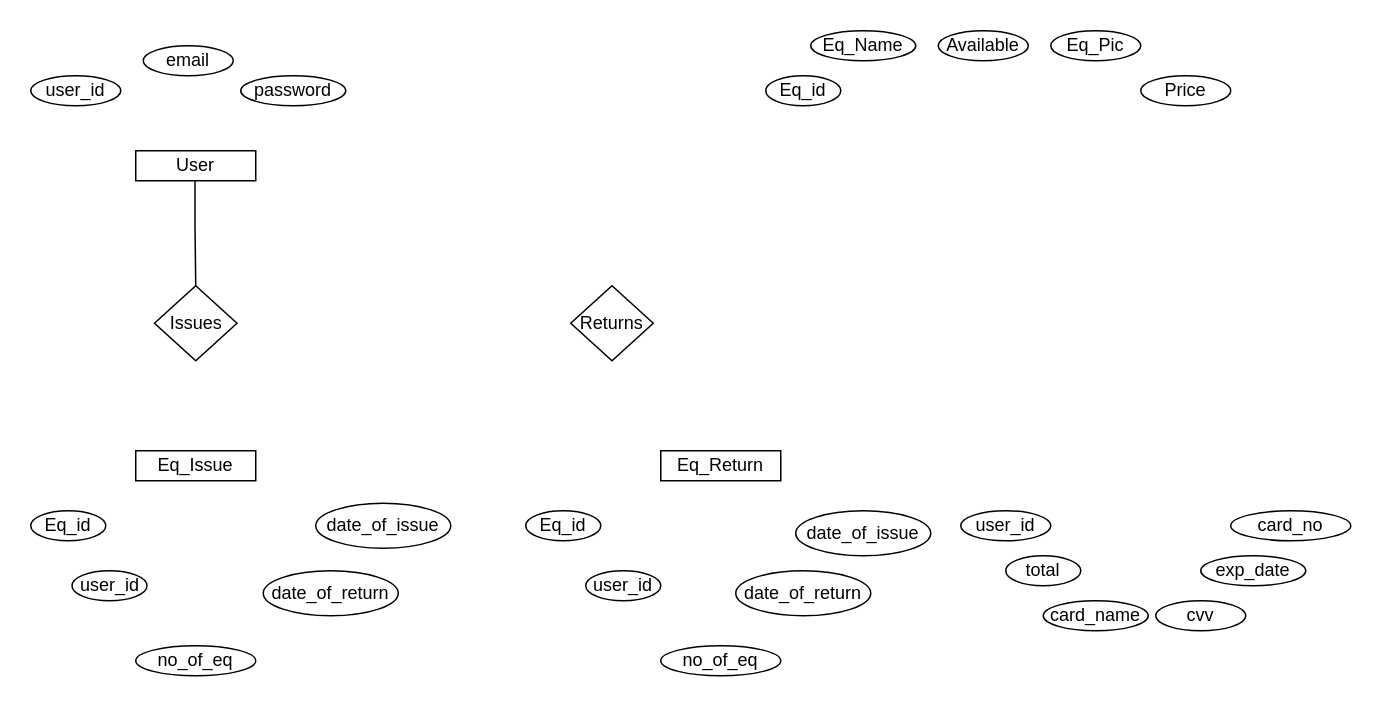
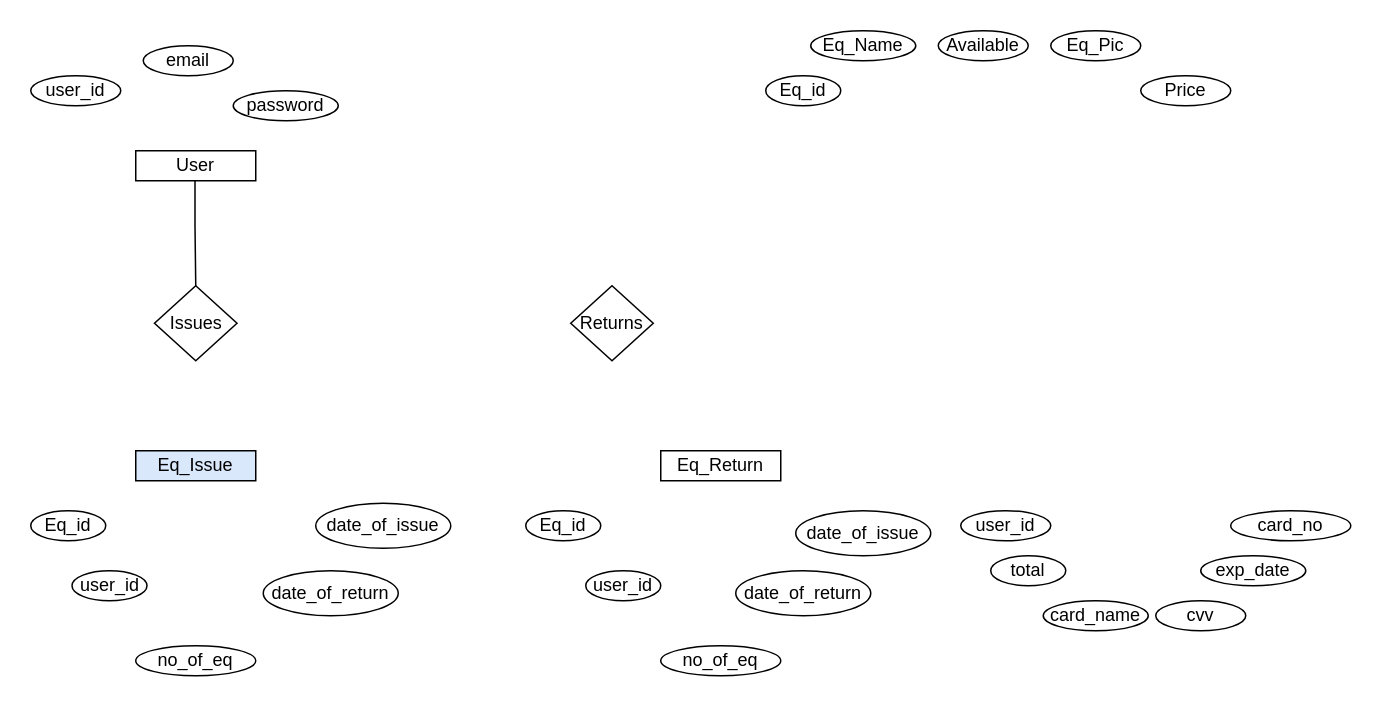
node "password": moved (293, 91) -> (286, 106)
node "Eq_Issue": fillcolor #ffffff -> #dae8fc
node "total": moved (1043, 571) -> (1028, 571)
